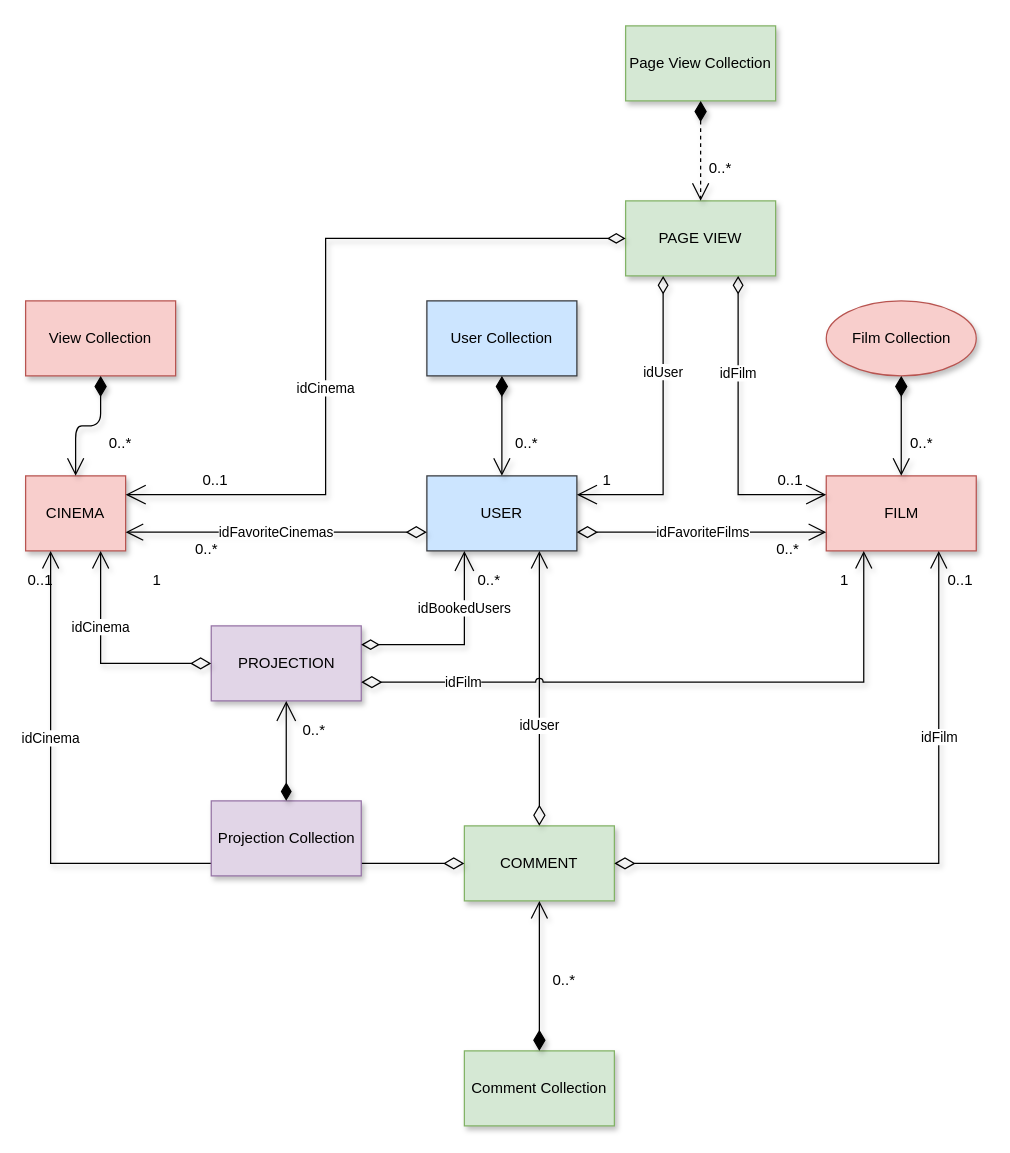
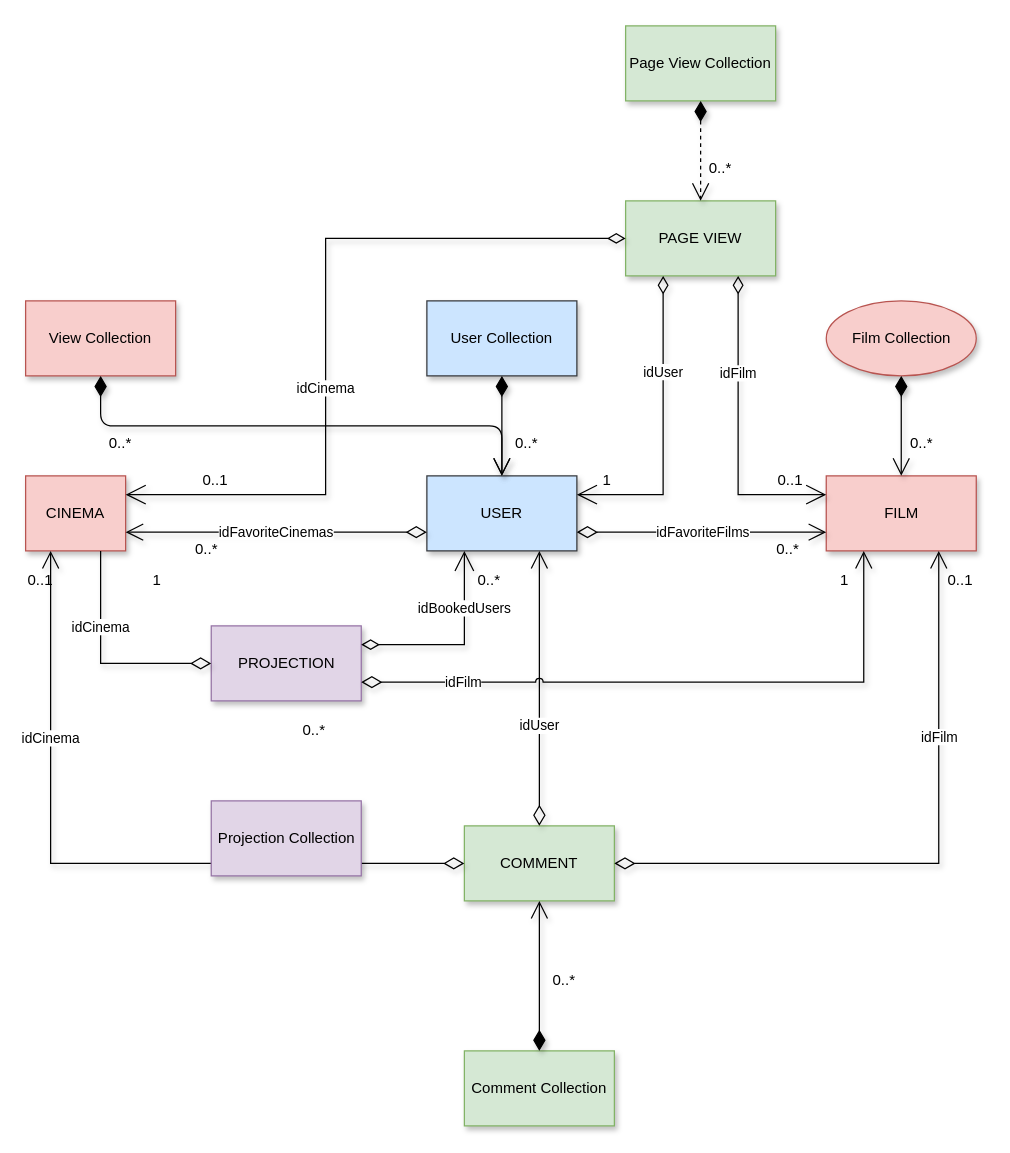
edge "View Collection" -- "CINEMA": now "View Collection" -- "USER"
edge "CINEMA" -- "PROJECTION": arrowhead open -> none
edge "PROJECTION" -- "Projection Collection": removed
